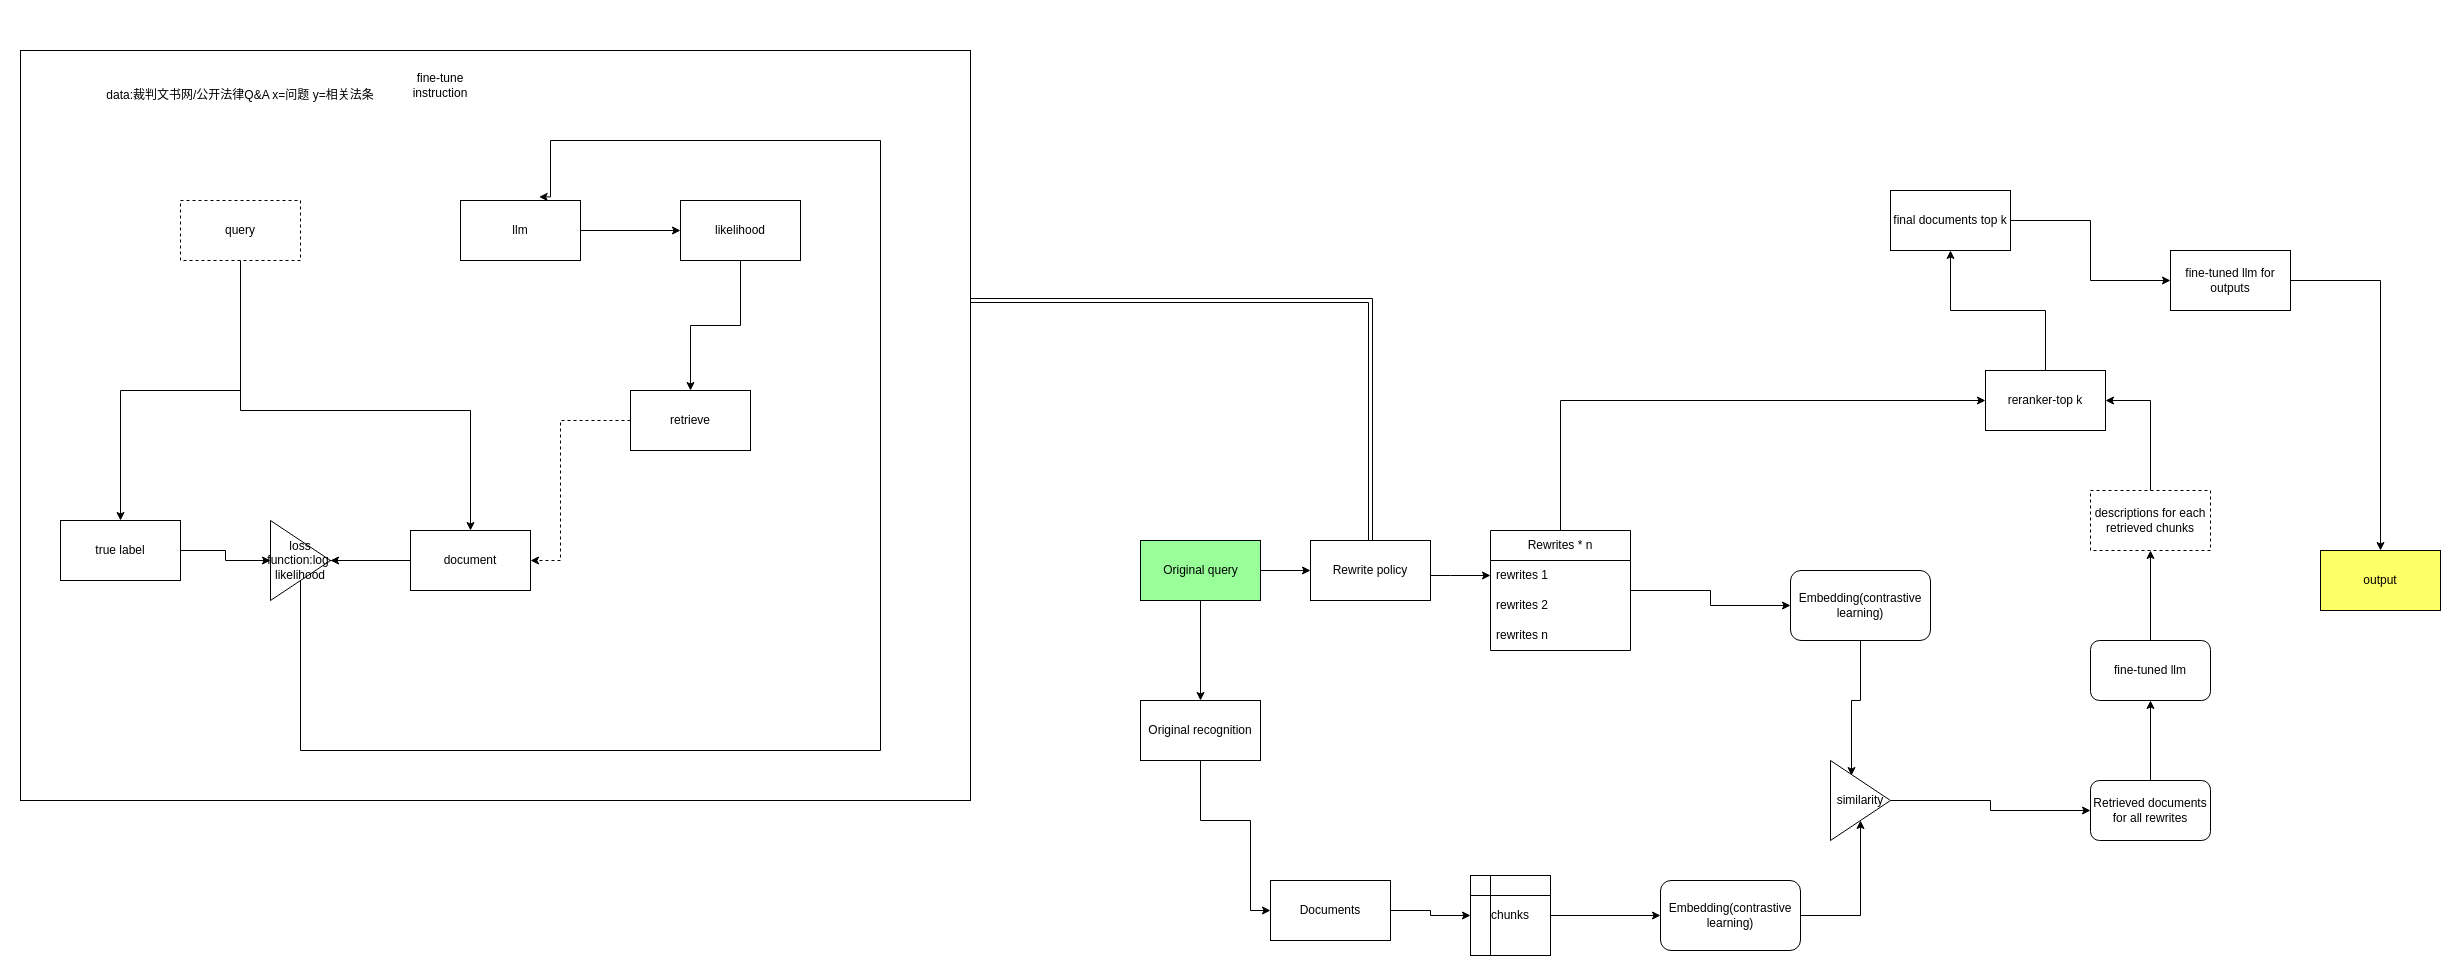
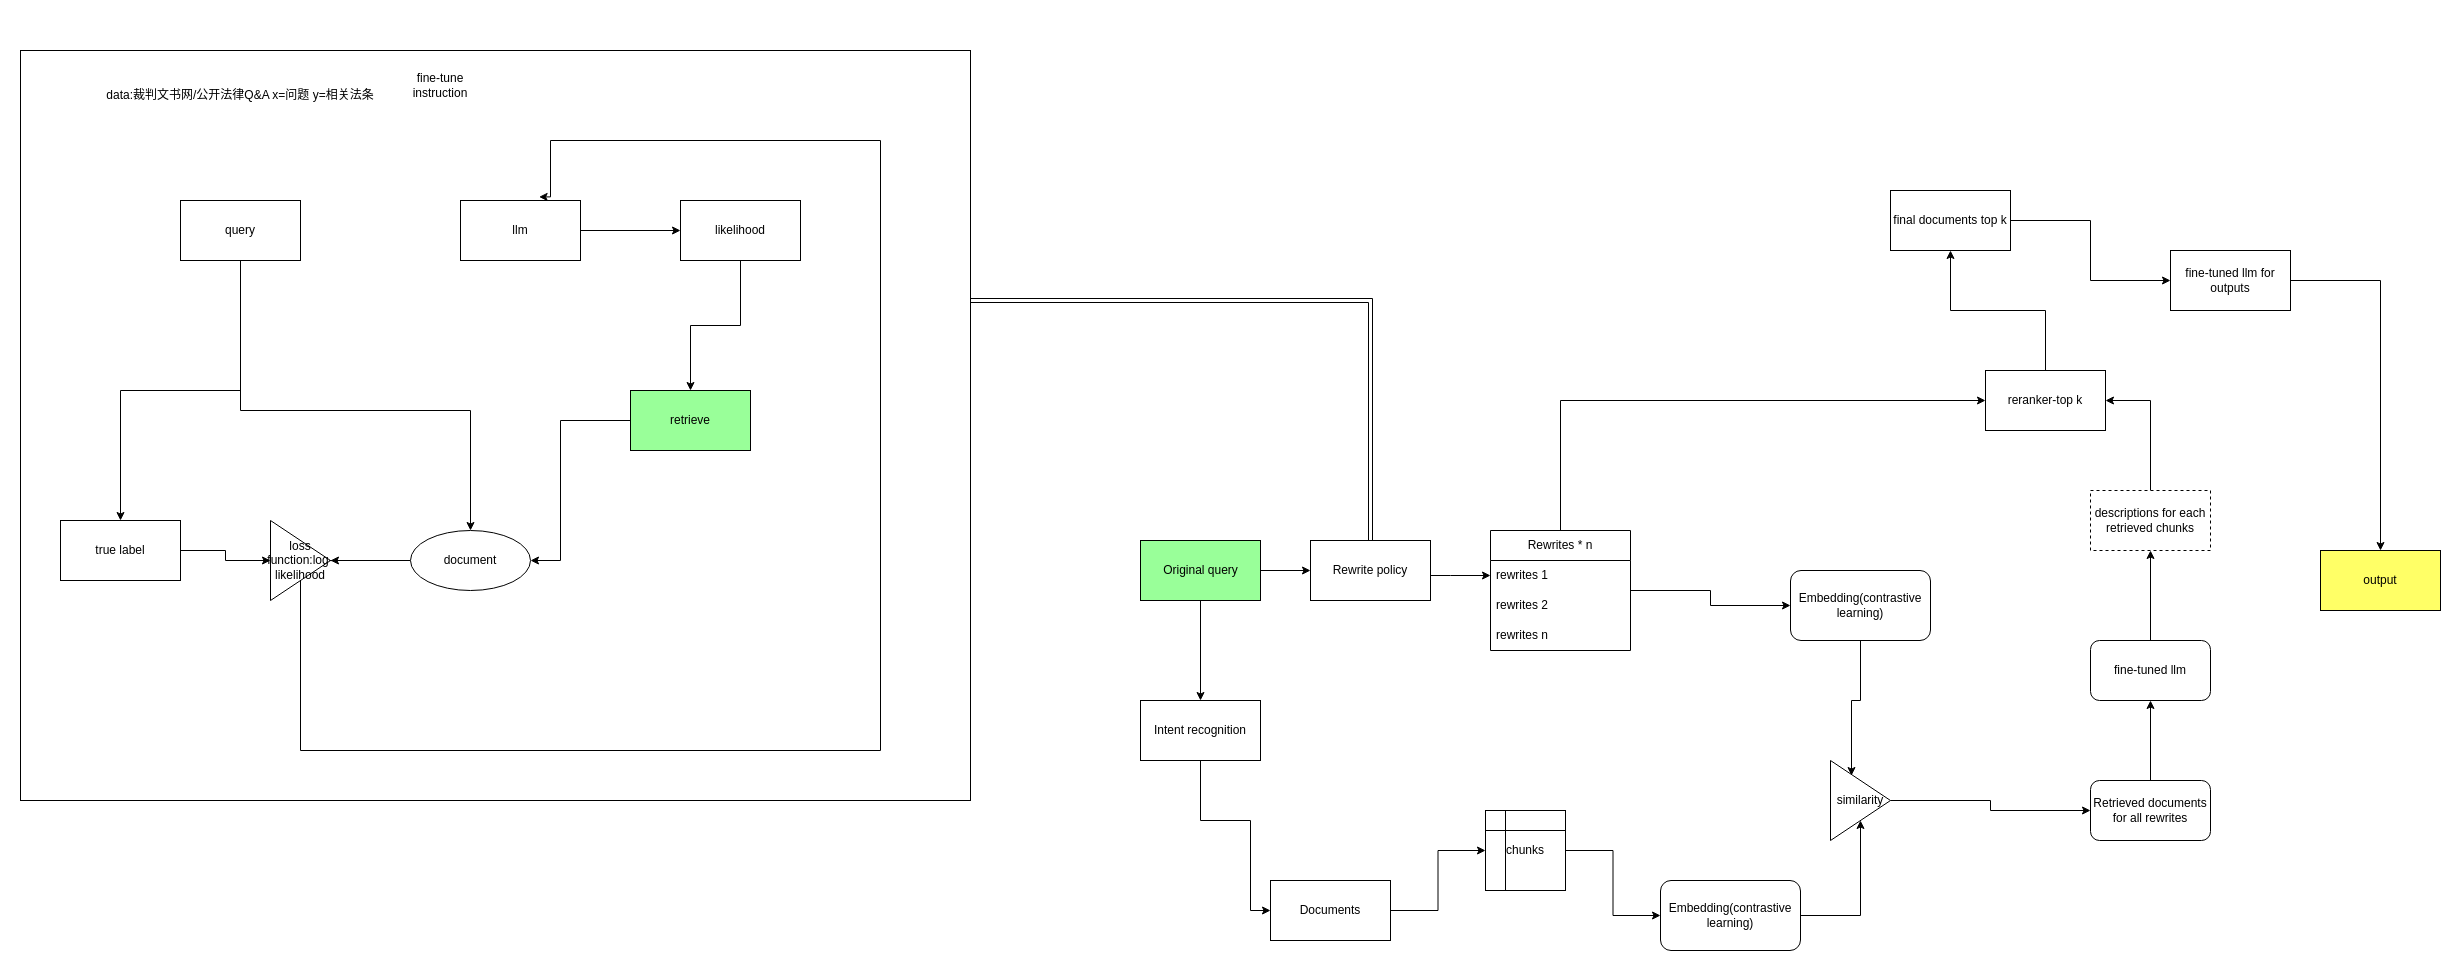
node "query": style dashed -> solid
node "retrieve": fillcolor #ffffff -> #99ff99
edge "retrieve" -> "document": style dashed -> solid
node "document": shape rectangle -> ellipse
node "Original recognition": label "Original recognition" -> "Intent recognition"
node "chunks": moved (1511, 916) -> (1526, 851)
